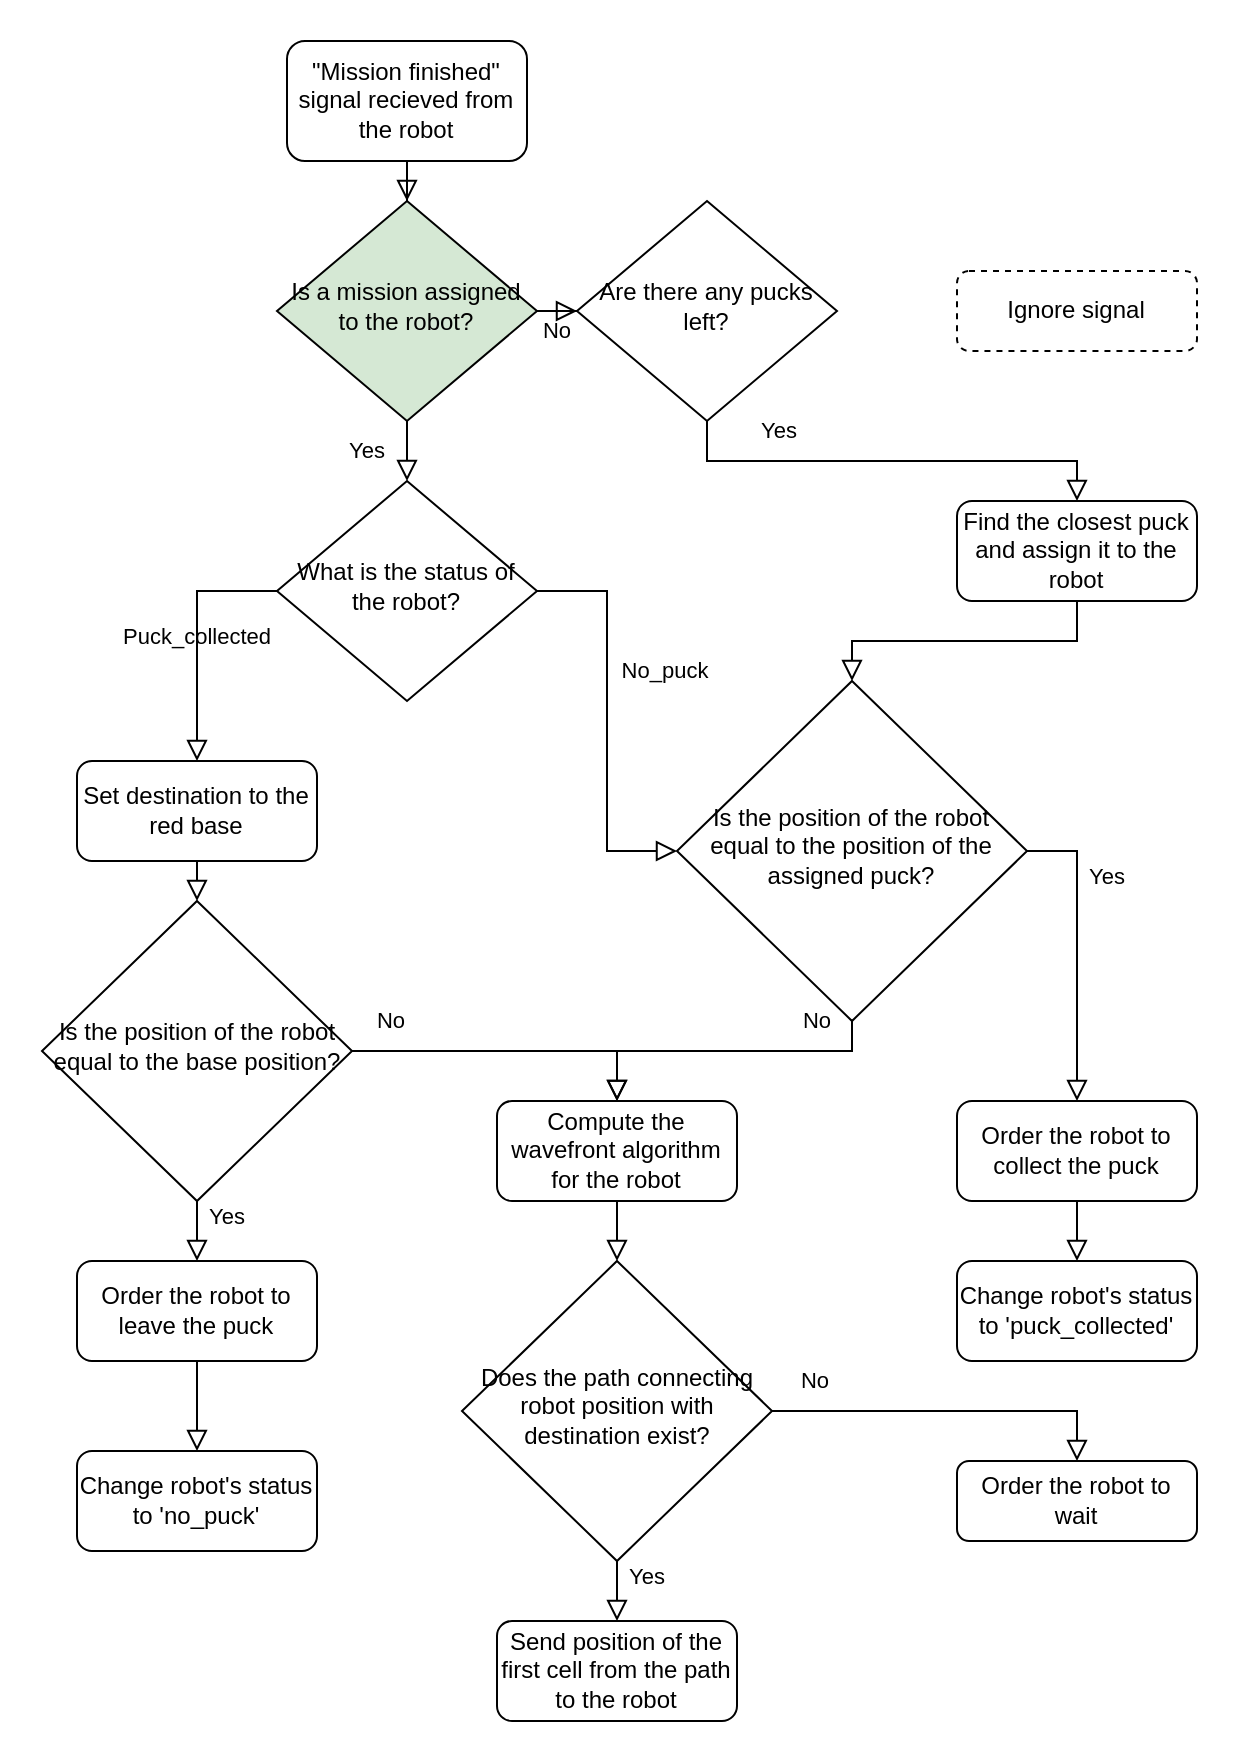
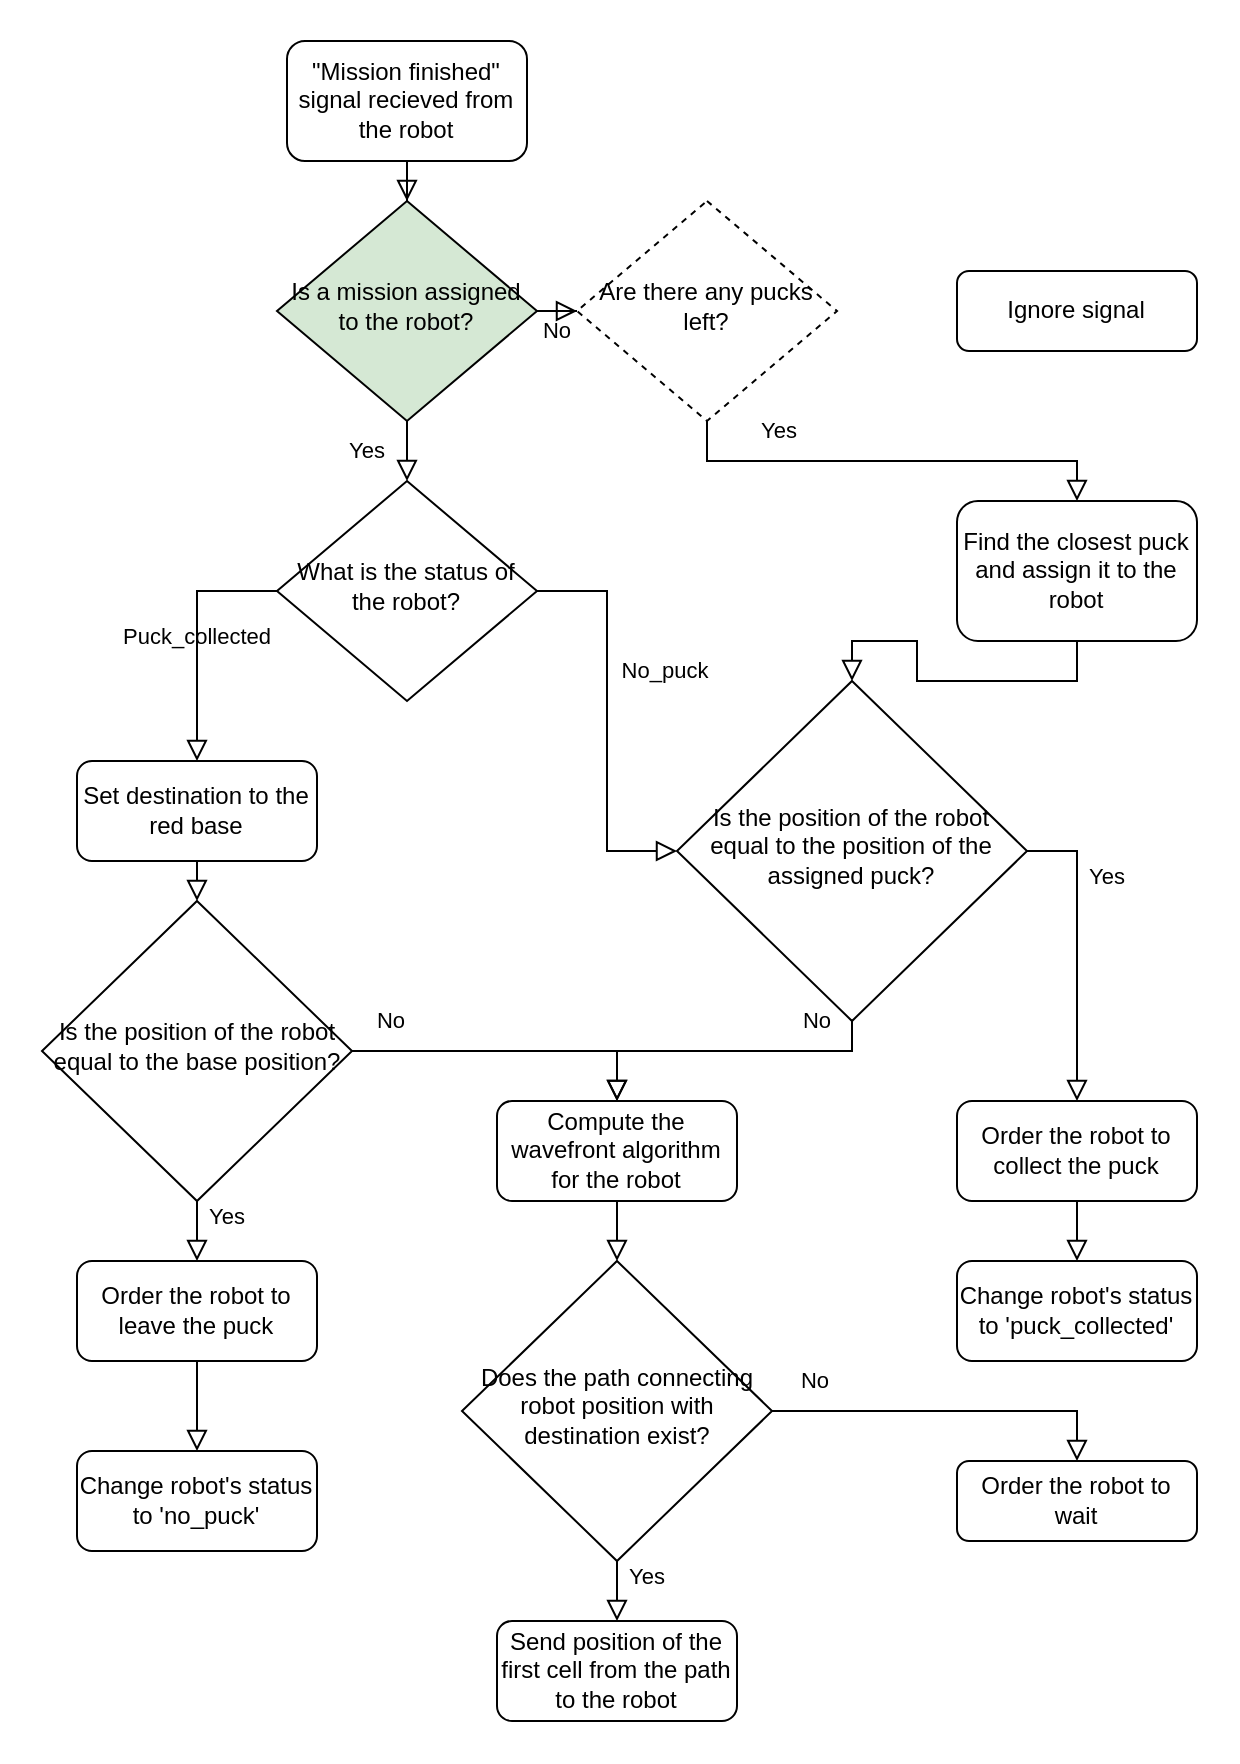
node "Are there any pucks left?": style solid -> dashed
node "Ignore signal": style dashed -> solid
node "Find the closest puck and assign it to the robot": size 240x100 -> 240x140
